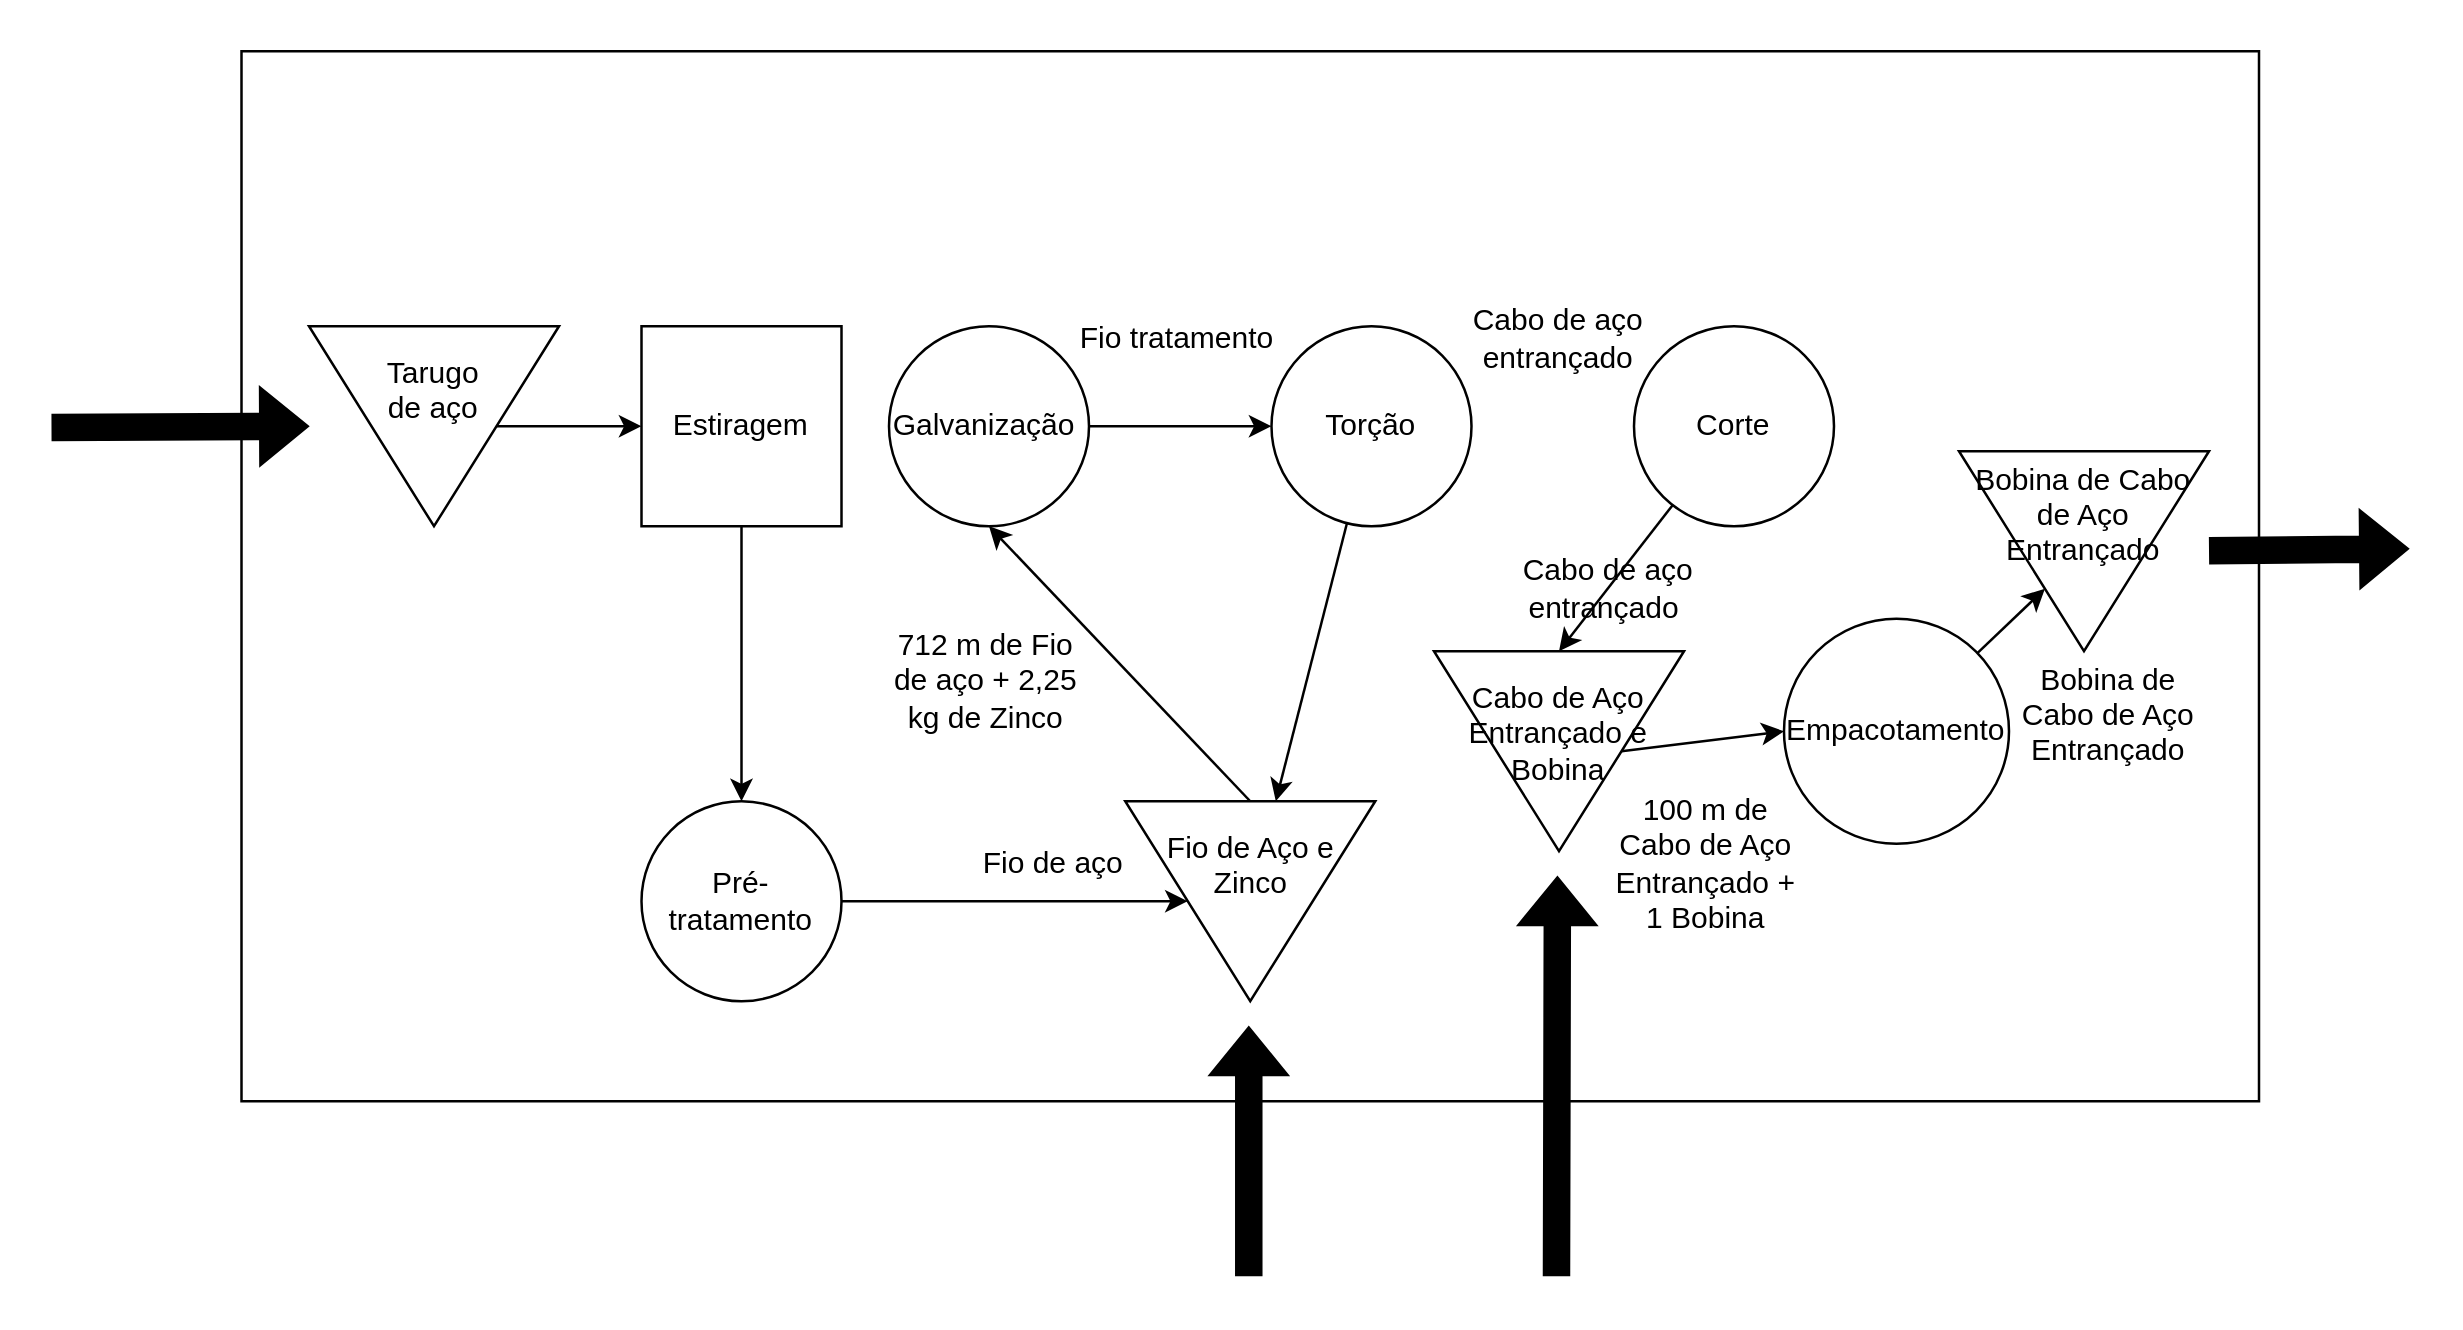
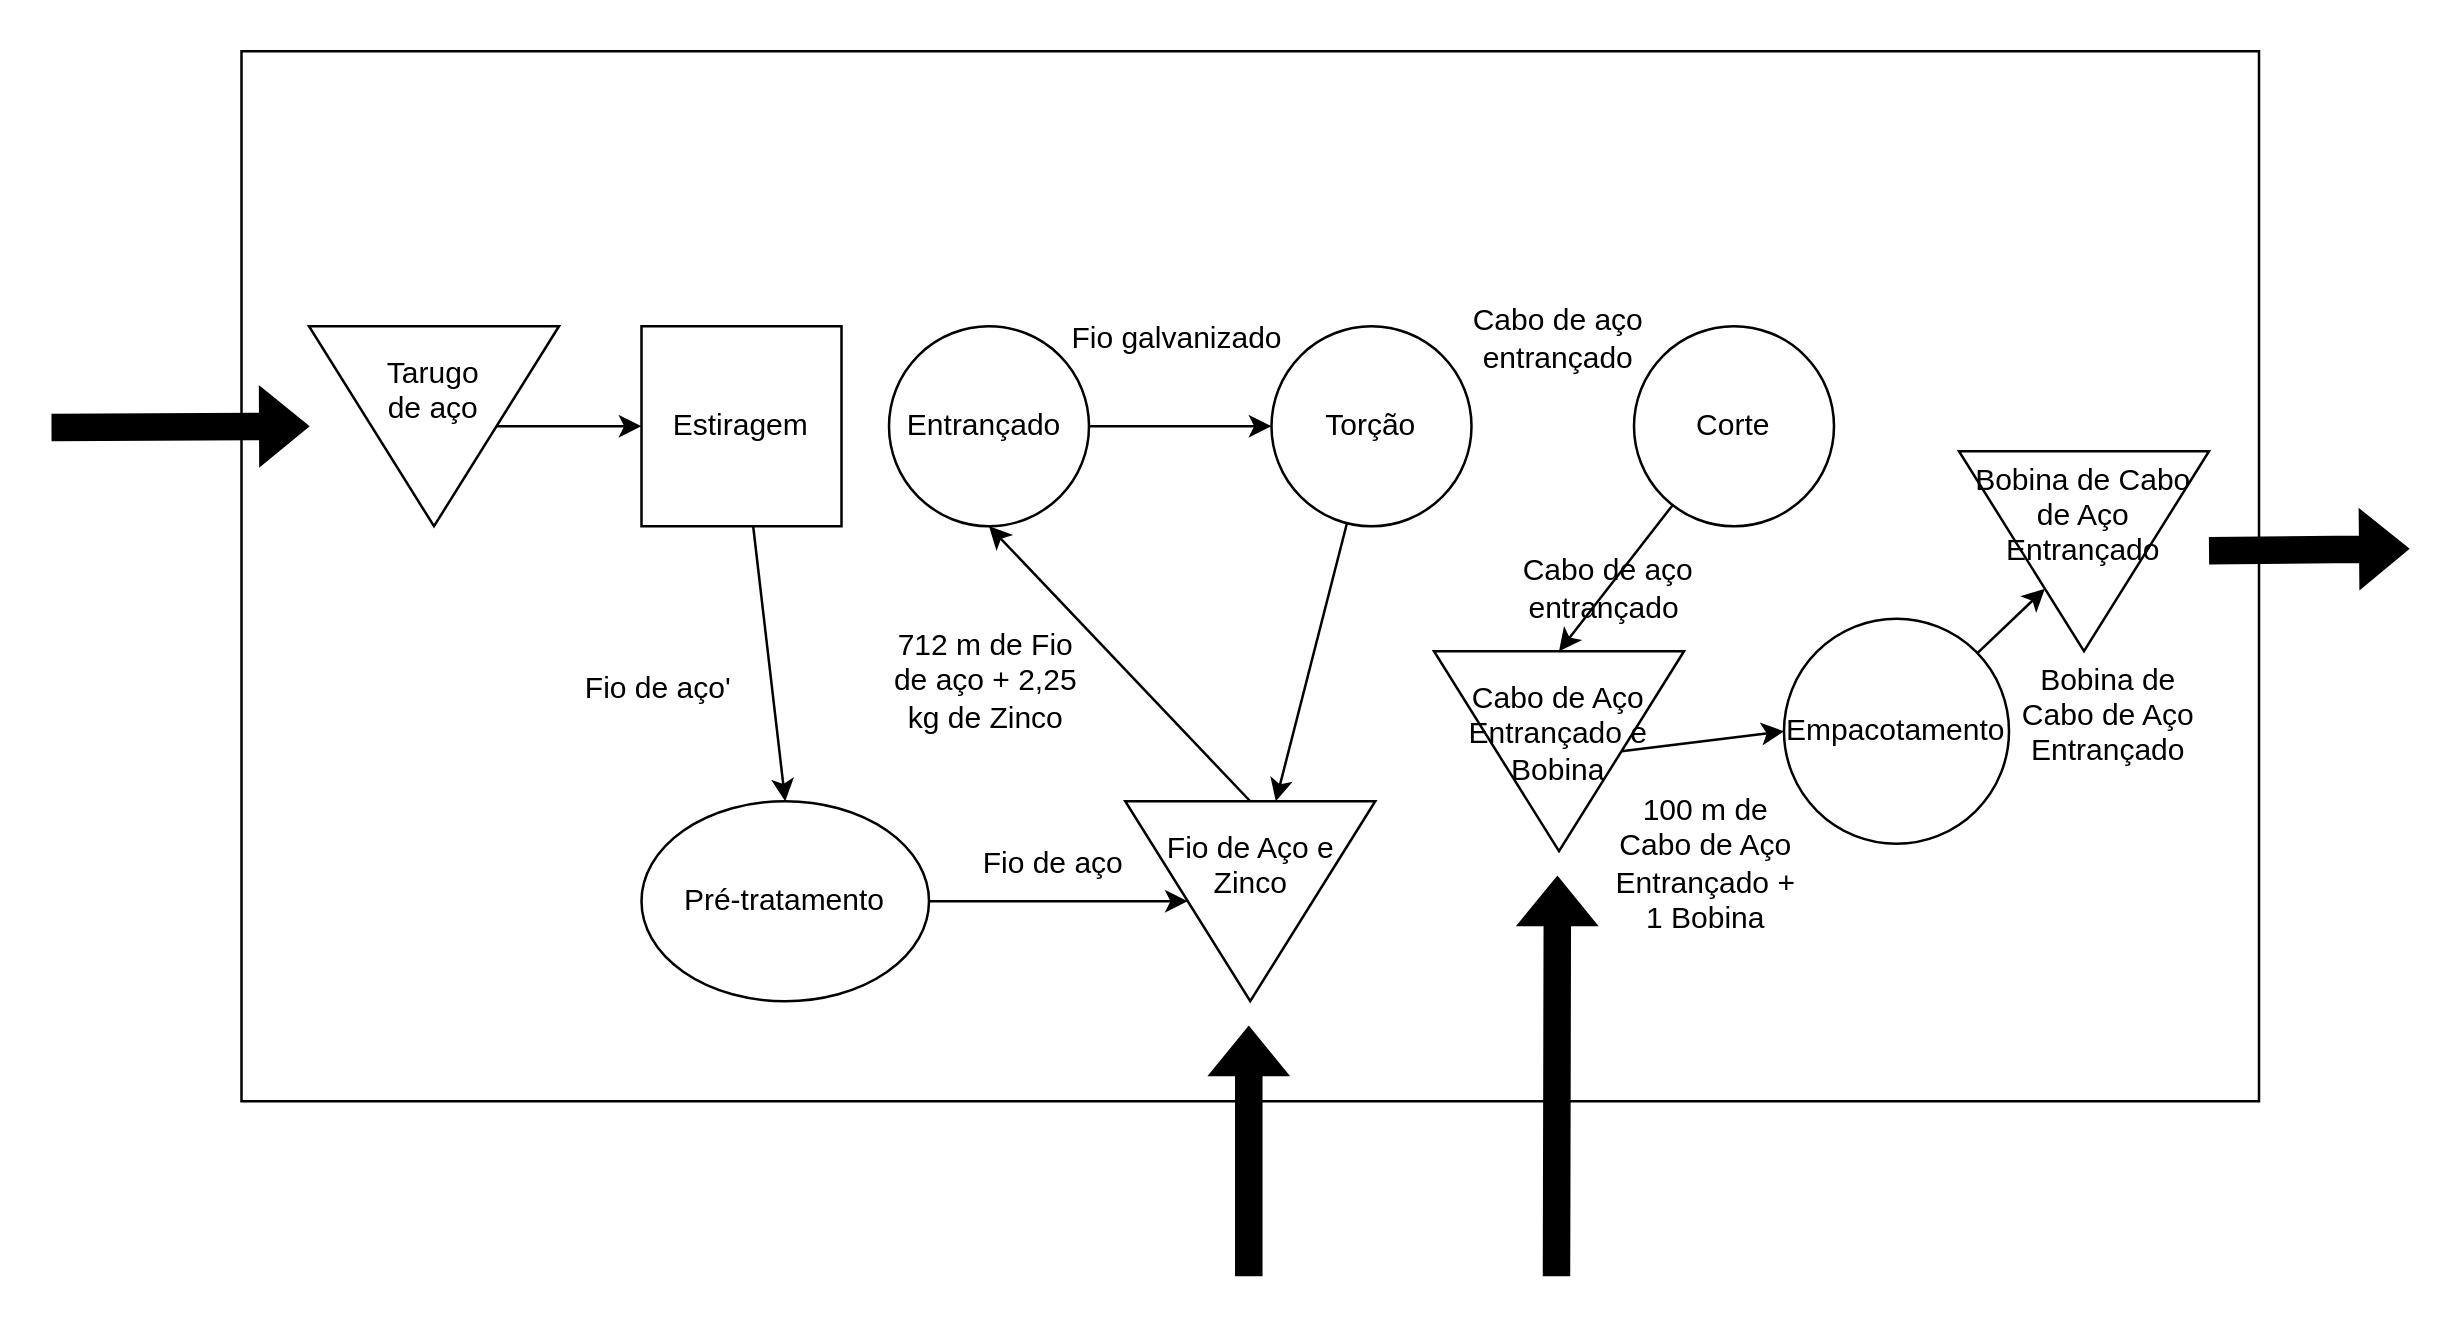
node "Fio tratamento": label "Fio tratamento" -> "Fio galvanizado"
node "Galvanização": label "Galvanização" -> "Entrançado"
node "Fio de aço'": added
node "Pré-tratamento": size 200x200 -> 288x200
